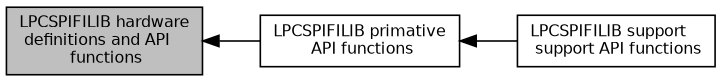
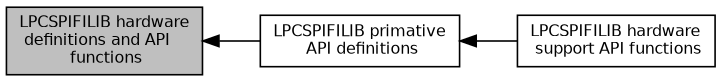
node "LPCSPIFILIB primative API functions": label "LPCSPIFILIB primative API functions" -> "LPCSPIFILIB primative API definitions"
node "LPCSPIFILIB support support API functions": label "LPCSPIFILIB support support API functions" -> "LPCSPIFILIB hardware support API functions"
